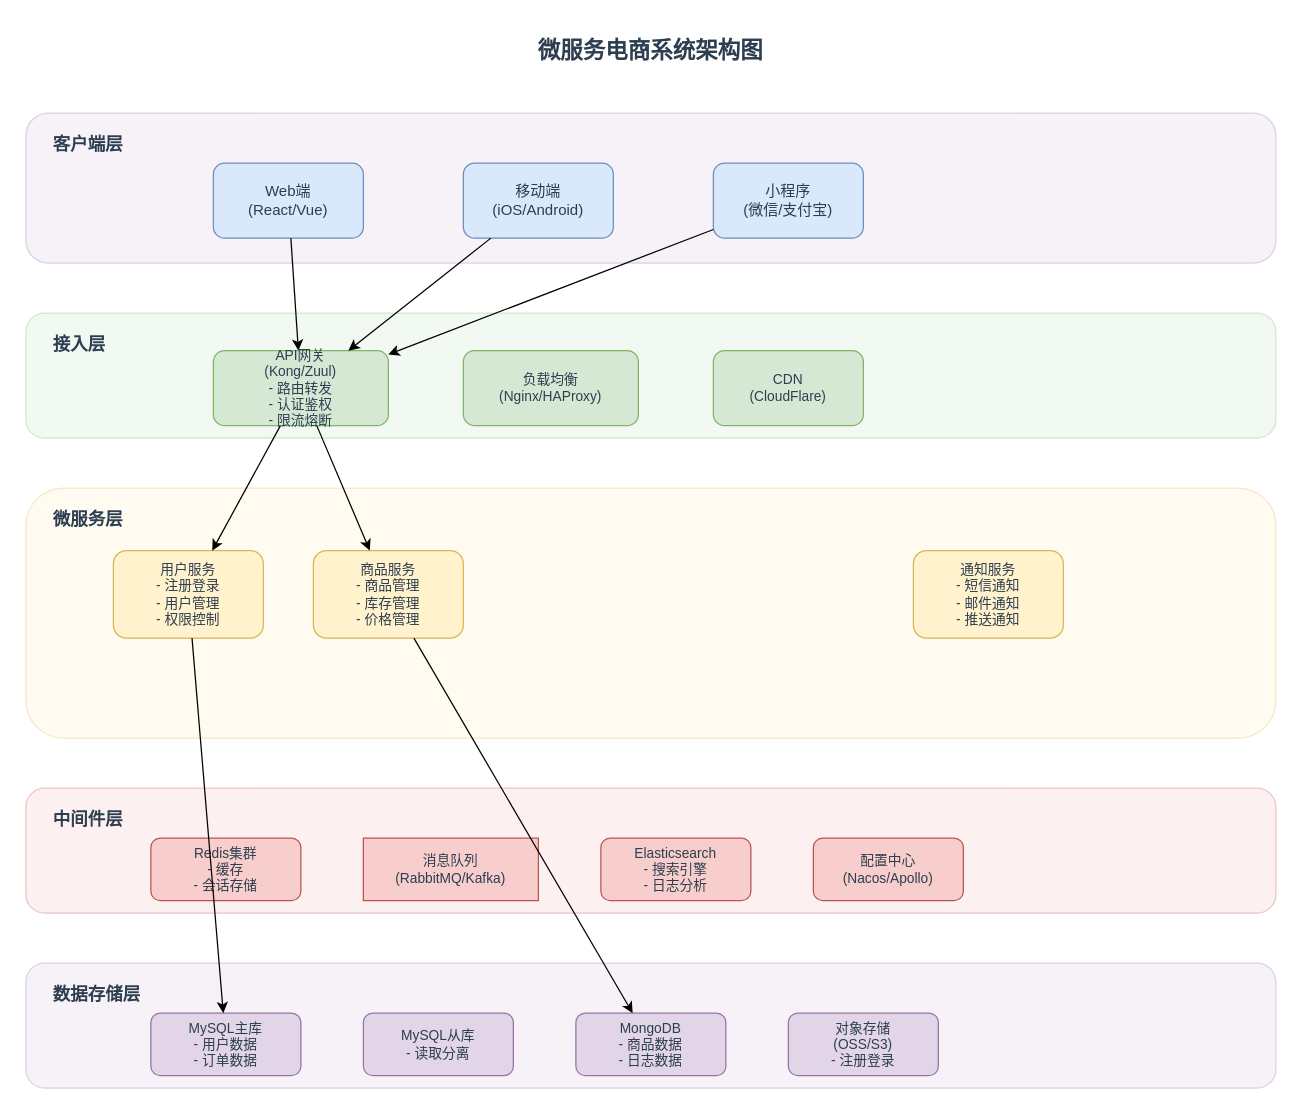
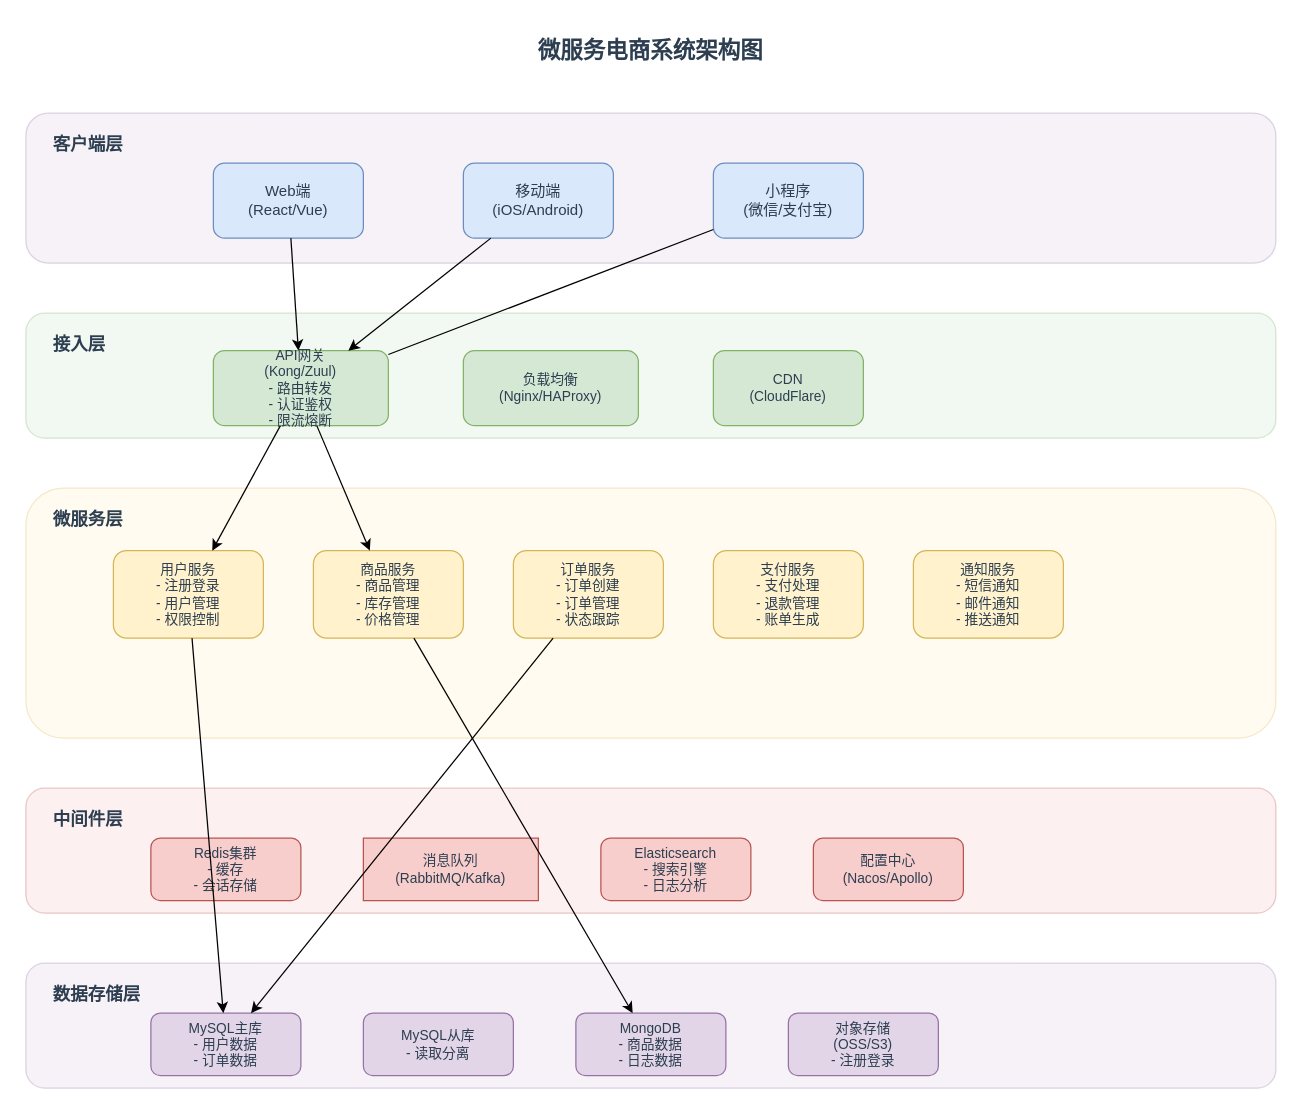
edge "小程序 (微信/支付宝)" -> "API网关 (Kong/Zuul) - 路由转发 - 认证鉴权 - 限流熔断": arrowhead classic -> none
node "订单服务 - 订单创建 - 订单管理 - 状态跟踪": added
node "支付服务 - 支付处理 - 退款管理 - 账单生成": added
edge "订单服务 - 订单创建 - 订单管理 - 状态跟踪" -> "MySQL主库 - 用户数据 - 订单数据": added
